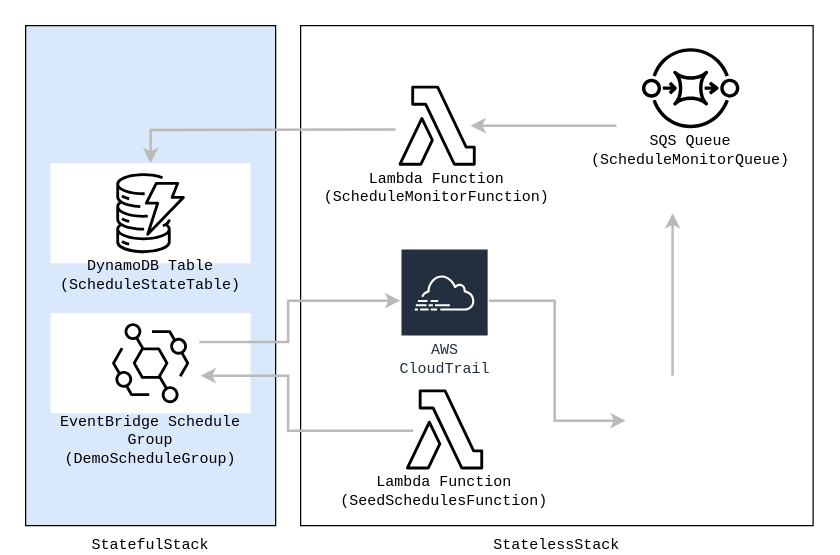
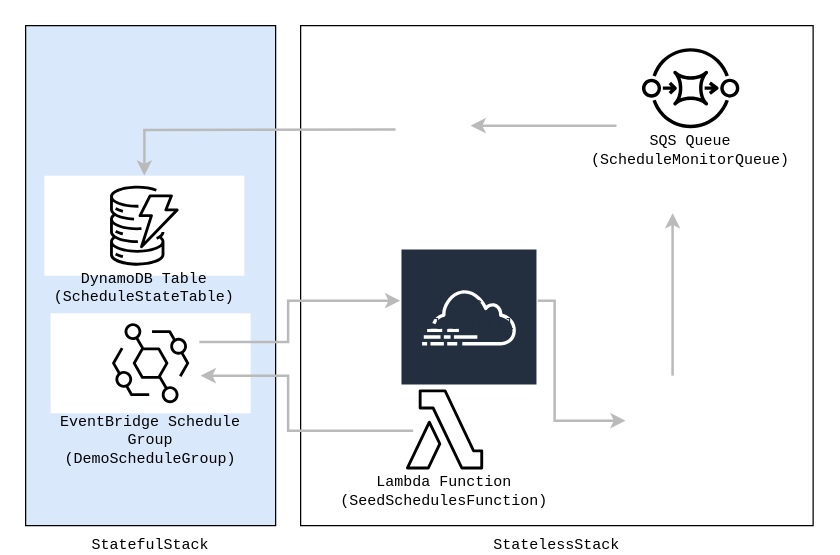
node "Lambda Function (ScheduleMonitorFunction)": removed
node "DynamoDB Table (ScheduleStateTable)": moved (151, 213) -> (144, 226)
node "AWS CloudTrail": size 89x131 -> 138x88
